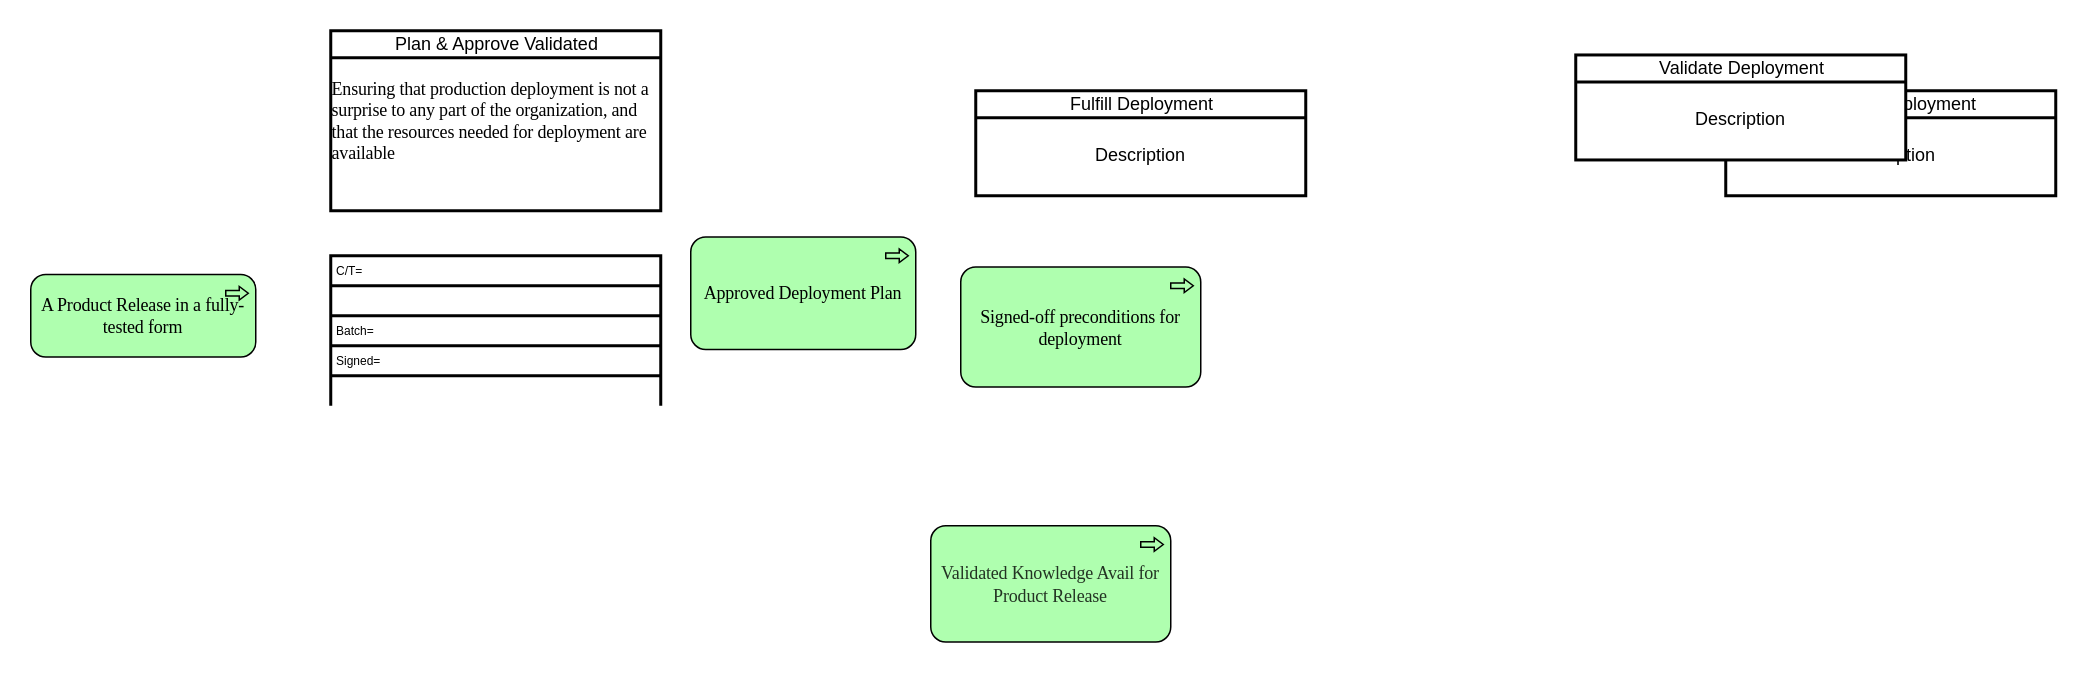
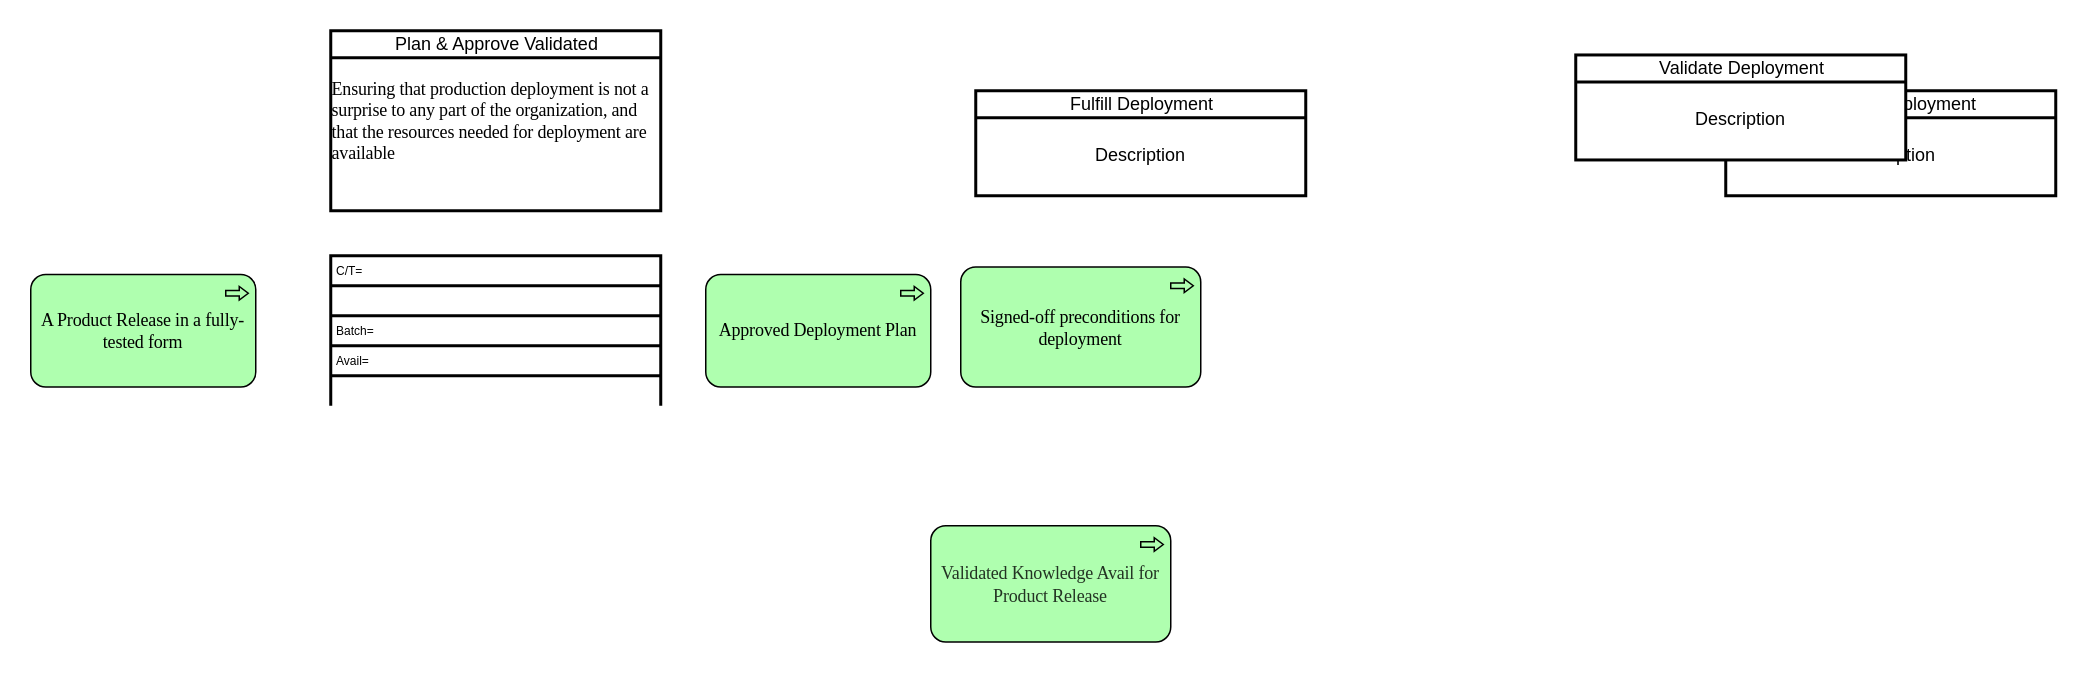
node "Approved Deployment Plan": moved (803, 293) -> (818, 331)
node "A Product Release in a fully-tested form": size 225x83 -> 225x113
node "Signed=": label "Signed=" -> "Avail="
